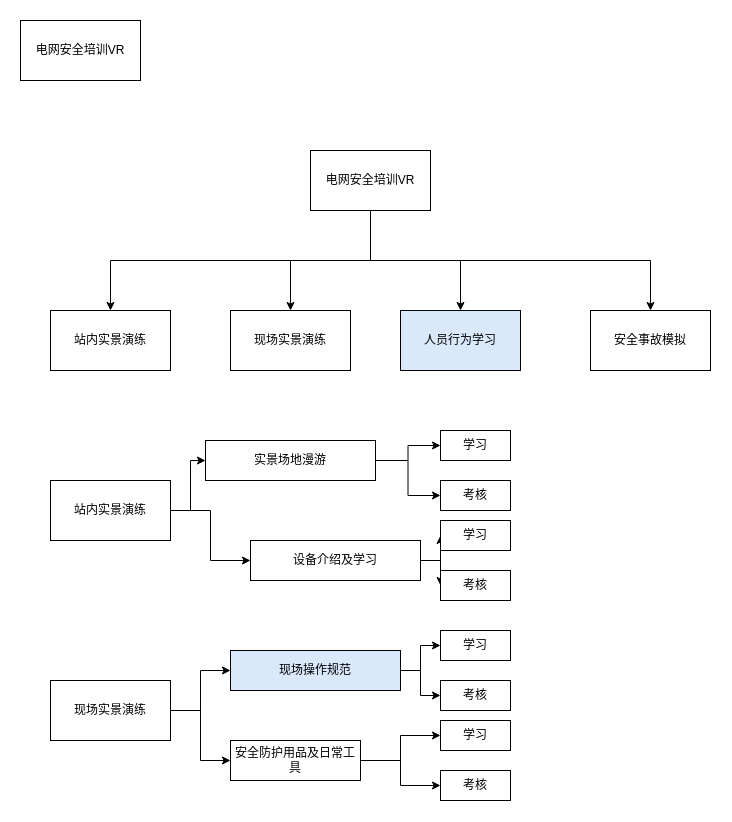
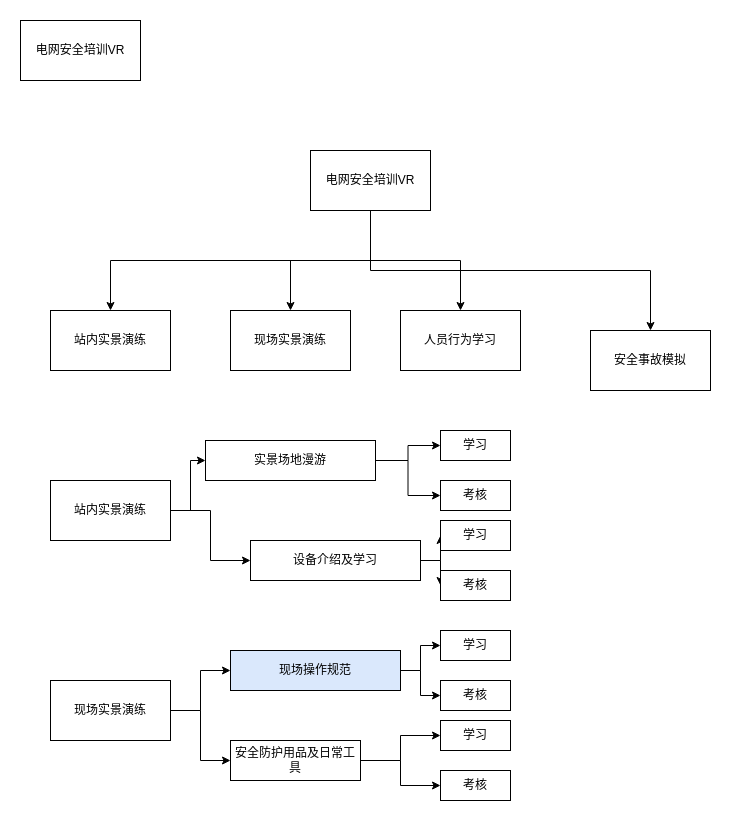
node "人员行为学习": fillcolor #dae8fc -> #ffffff
node "安全事故模拟": moved (651, 341) -> (651, 361)
